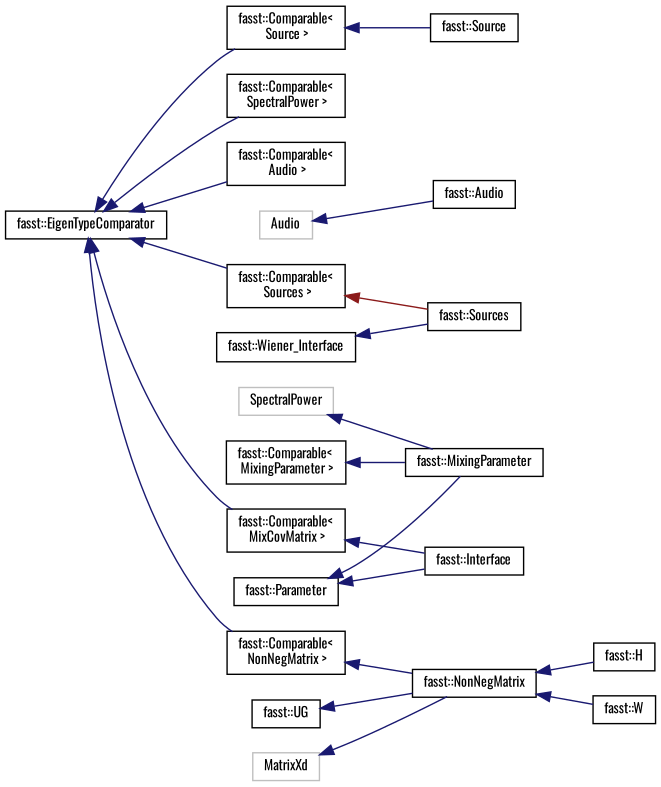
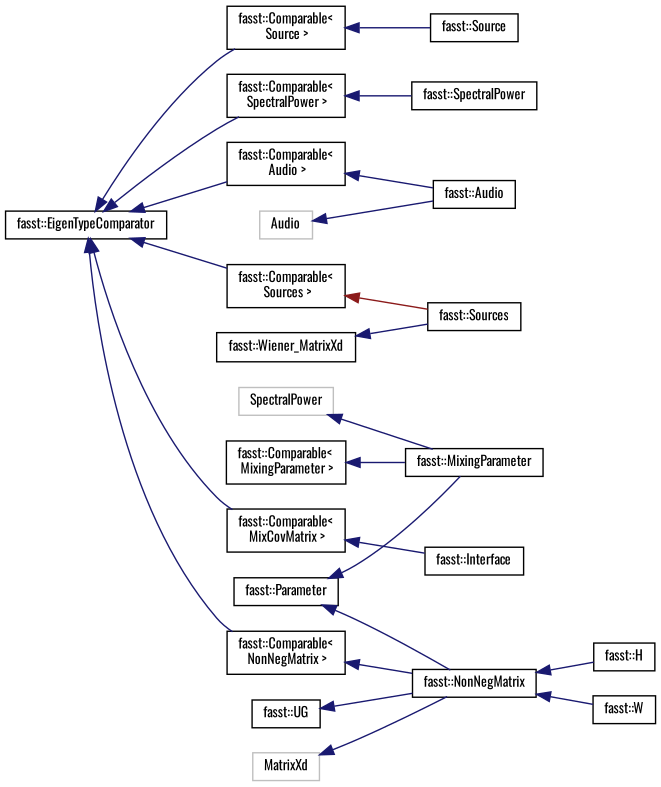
node "fasst::SpectralPower": added
edge "fasst::Audio" -> "fasst::Comparable< Audio >": added
node "fasst::Wiener_Interface": label "fasst::Wiener_Interface" -> "fasst::Wiener_MatrixXd"
edge "fasst::Interface" -> "fasst::Parameter": now "fasst::NonNegMatrix" -> "fasst::Parameter"
